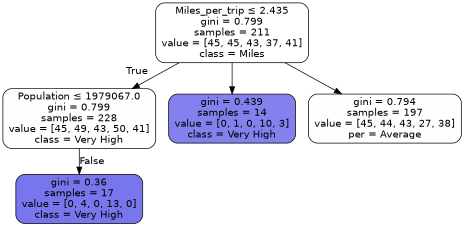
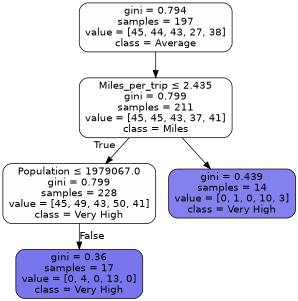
edge "Miles_per_trip ≤ 2.435" -> "gini = 0.794": reversed
node "gini = 0.794": text "per = Average" -> "class = Average"
